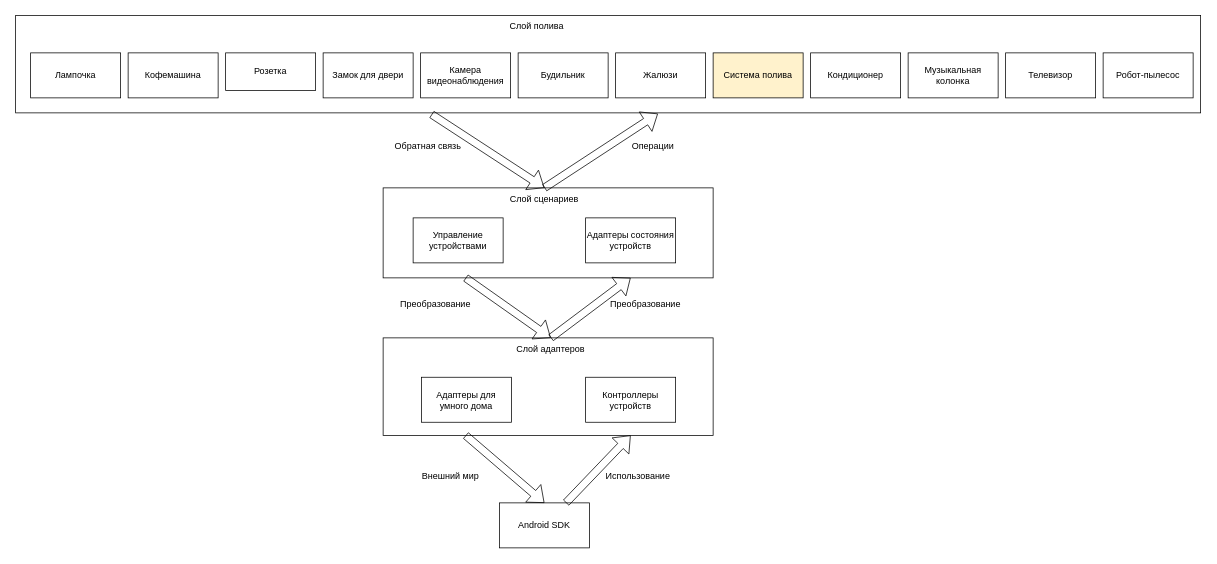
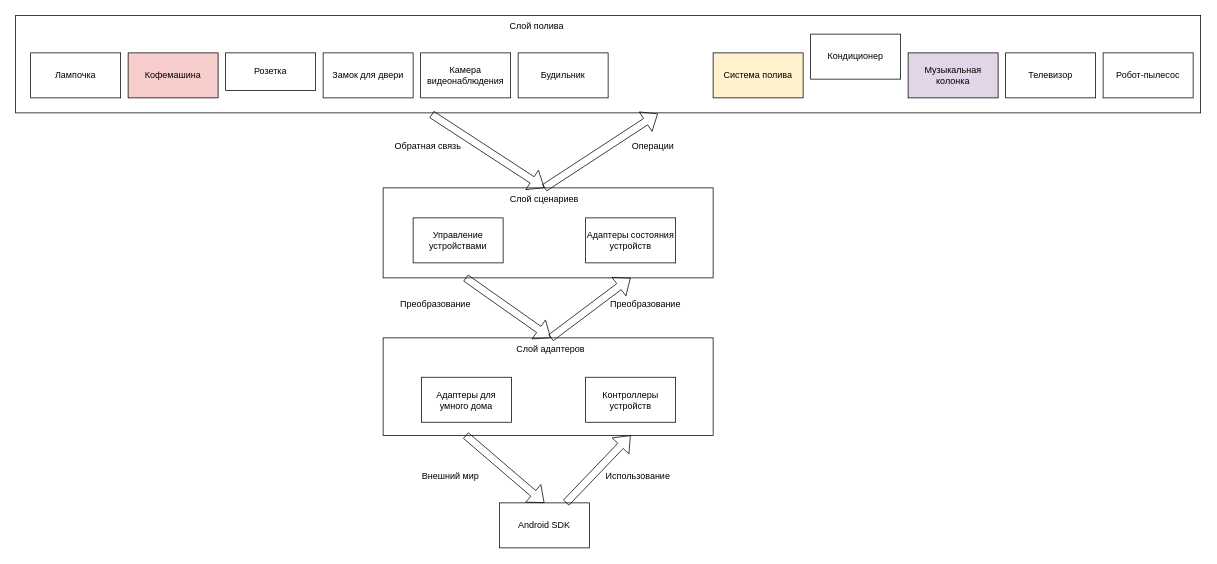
node "Кофемашина": fillcolor #ffffff -> #f8cecc
node "Жалюзи": removed
node "Кондиционер": moved (855, 75) -> (855, 57)
node "Музыкальная колонка": fillcolor #ffffff -> #e1d5e7
